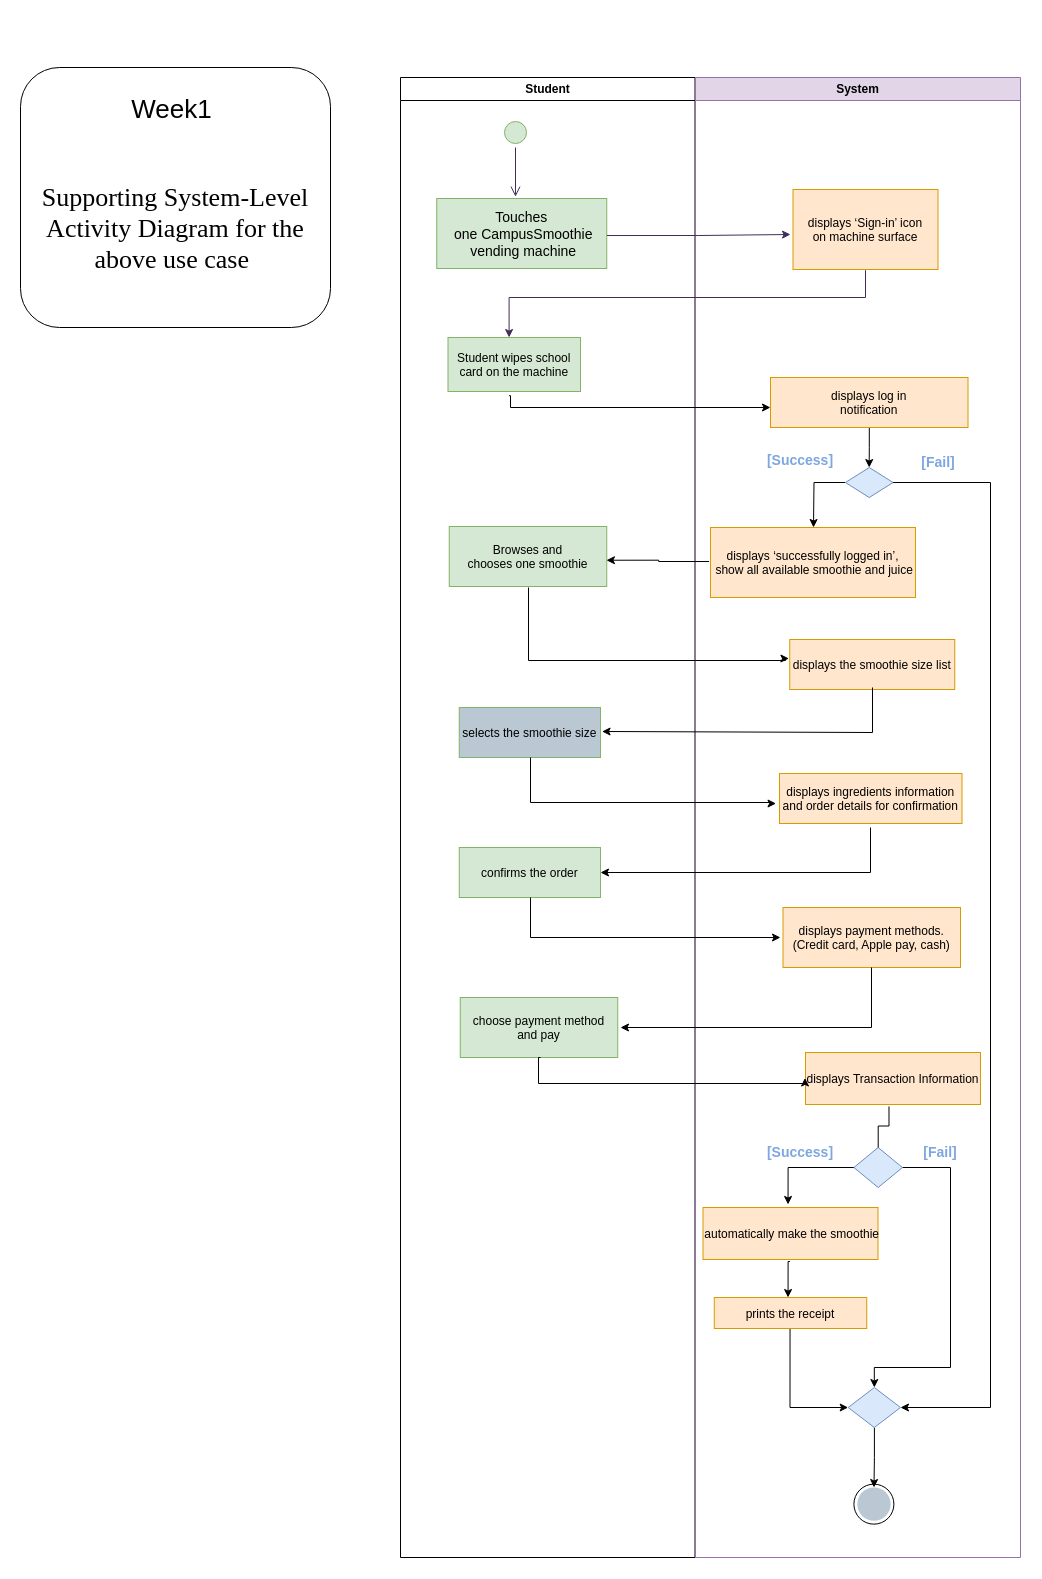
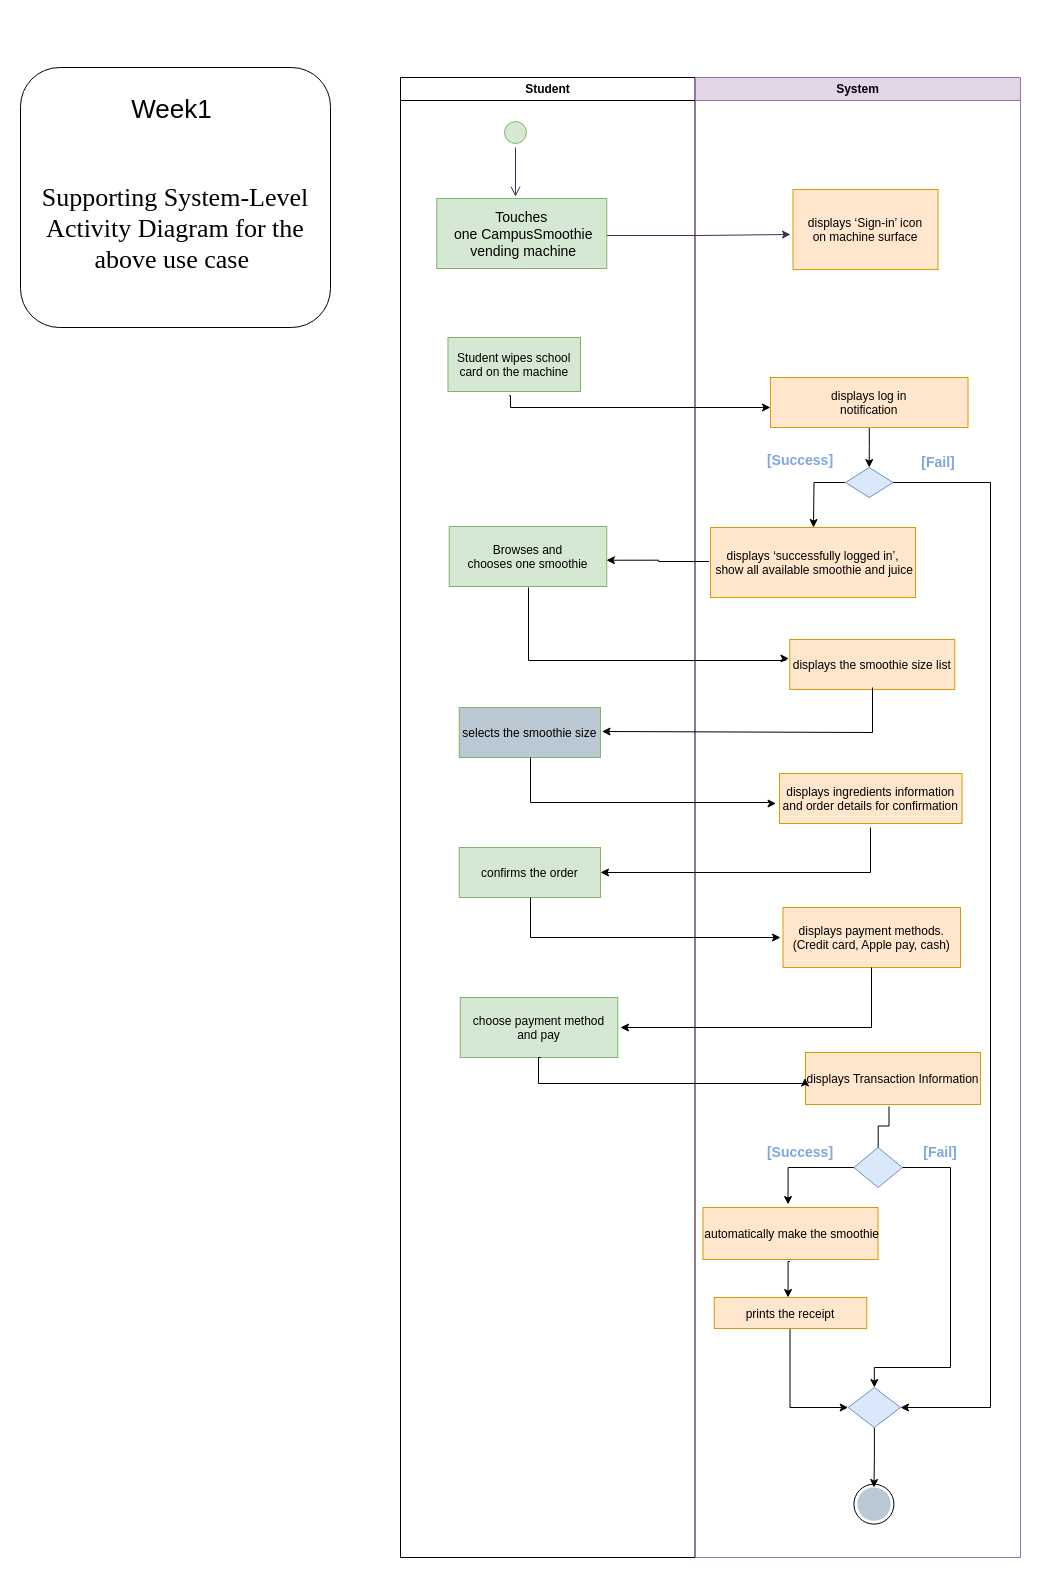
edge "displays ‘Sign-in’ icon on machine surface" -> "Student wipes school card on the machine": removed
